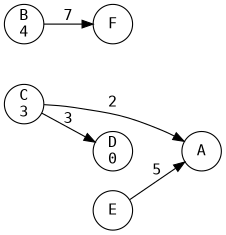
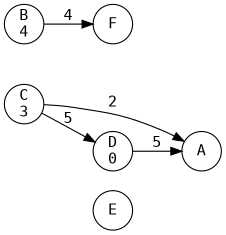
edge "B 4" -> "F": label "7" -> "4"
edge "C 3" -> "D 0": label "3" -> "5"
edge "E" -> "A": now "D 0" -> "A"
